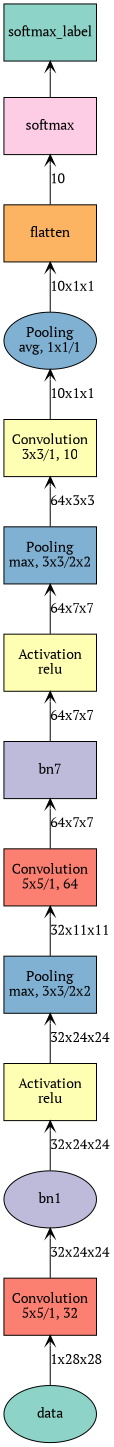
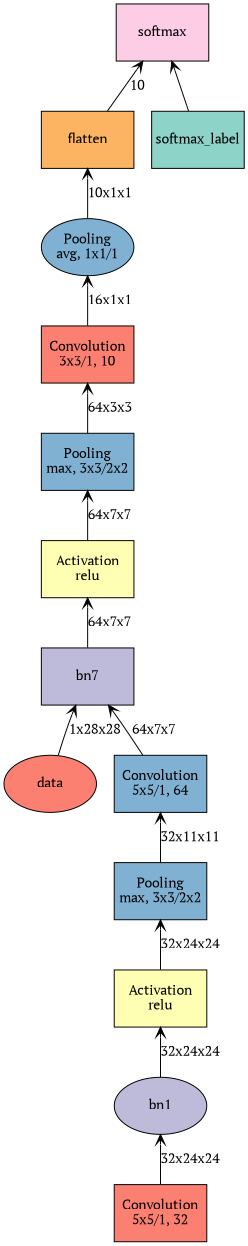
edge "softmax" -> "softmax_label": reversed
edge "Convolution 3x3/1, 10" -> "Pooling avg, 1x1/1": label "10x1x1" -> "16x1x1"
node "Convolution 3x3/1, 10": fillcolor #ffffb3 -> #fb8072
node "Convolution 5x5/1, 64": fillcolor #fb8072 -> #80b1d3
edge "data" -> "Convolution 5x5/1, 32": now "data" -> "bn7"
node "data": fillcolor #8dd3c7 -> #fb8072
